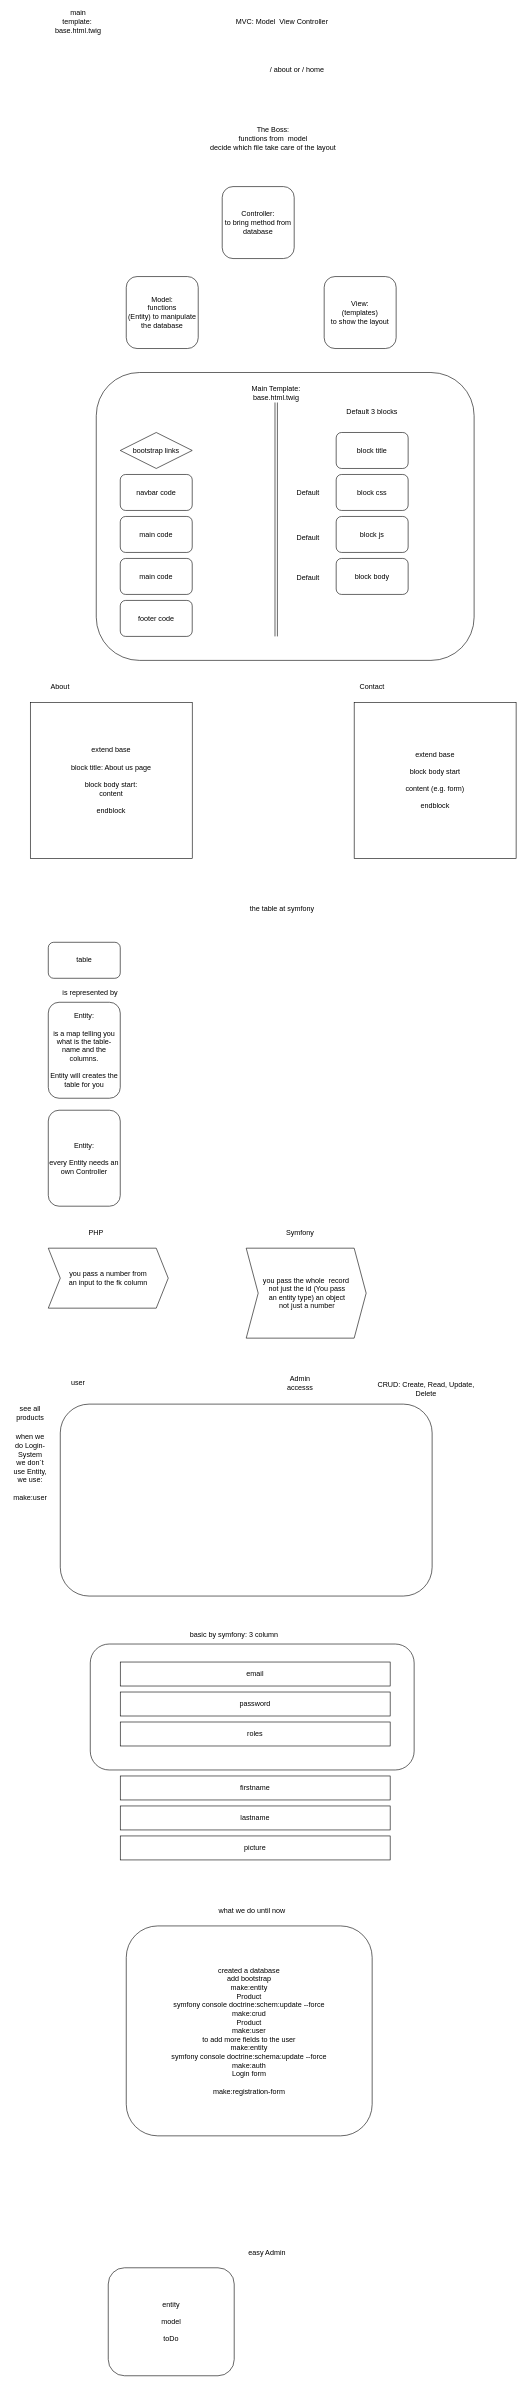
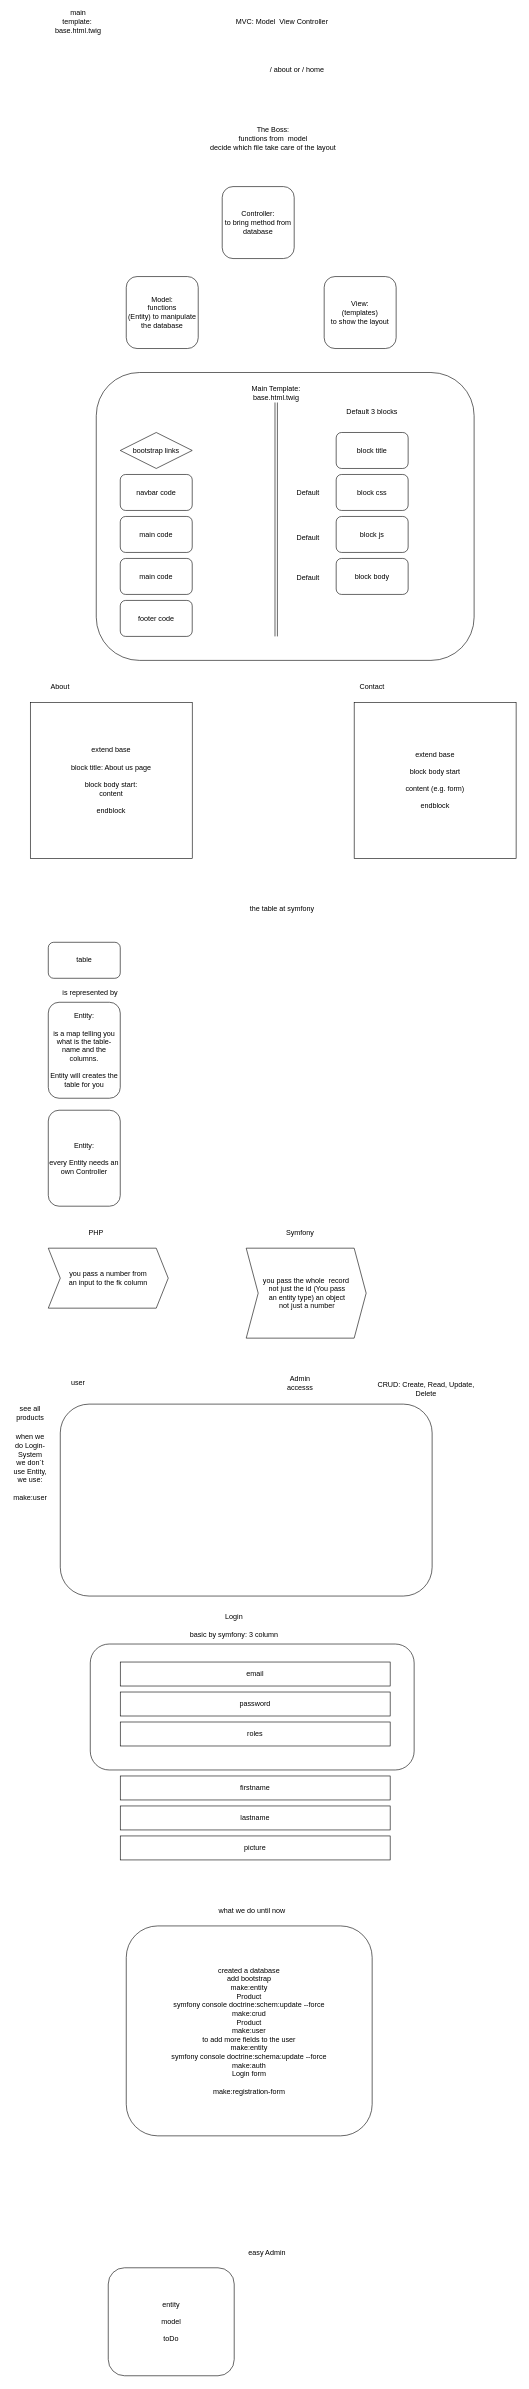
node "Login": added
